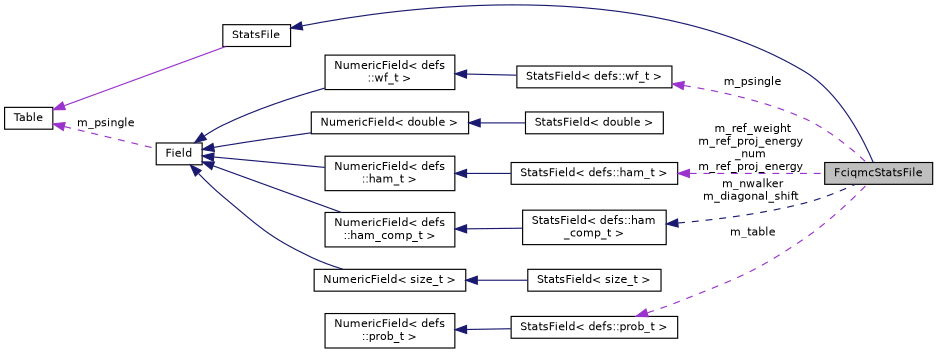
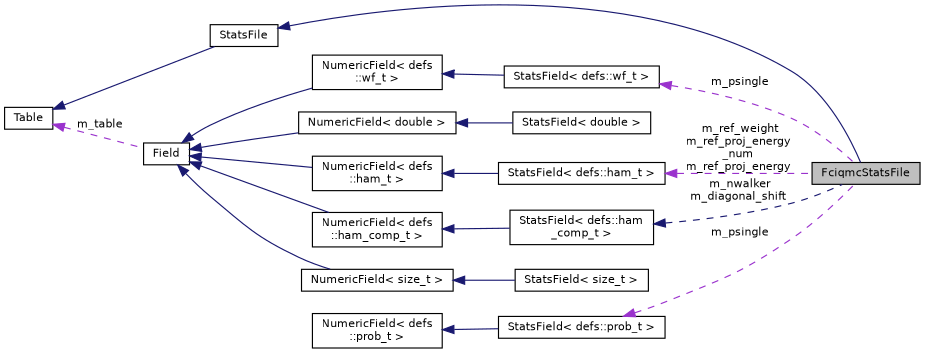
edge "StatsFile" -> "Table": color darkorchid3 -> midnightblue
edge "Field" -> "Table": label " m_psingle" -> " m_table"
edge "FciqmcStatsFile" -> "StatsField< defs::prob_t >": label " m_table" -> " m_psingle"
